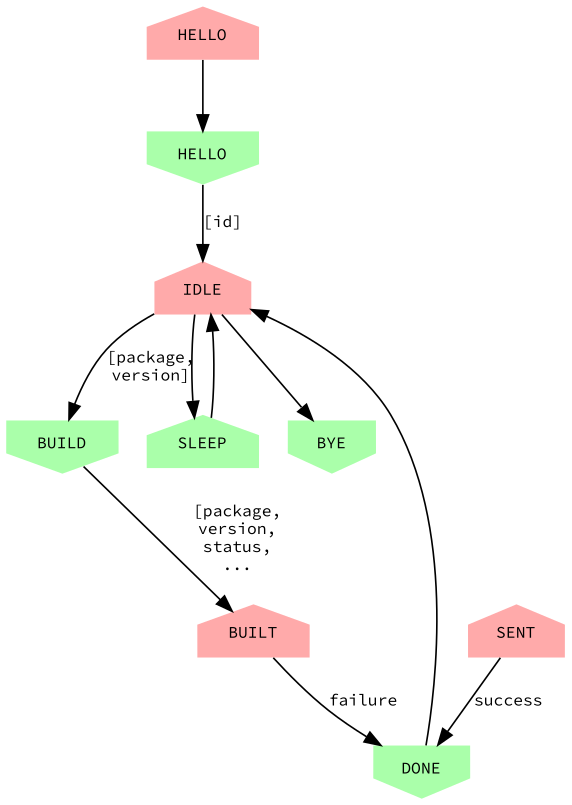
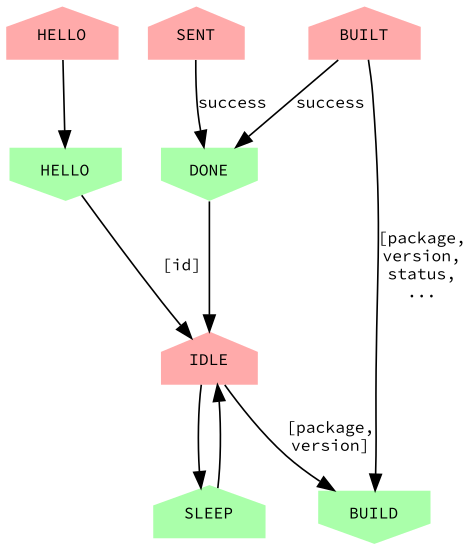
node "BYE": removed
edge "BUILD" -> "BUILT": reversed
edge "BUILT" -> "DONE": label "failure" -> "success"
